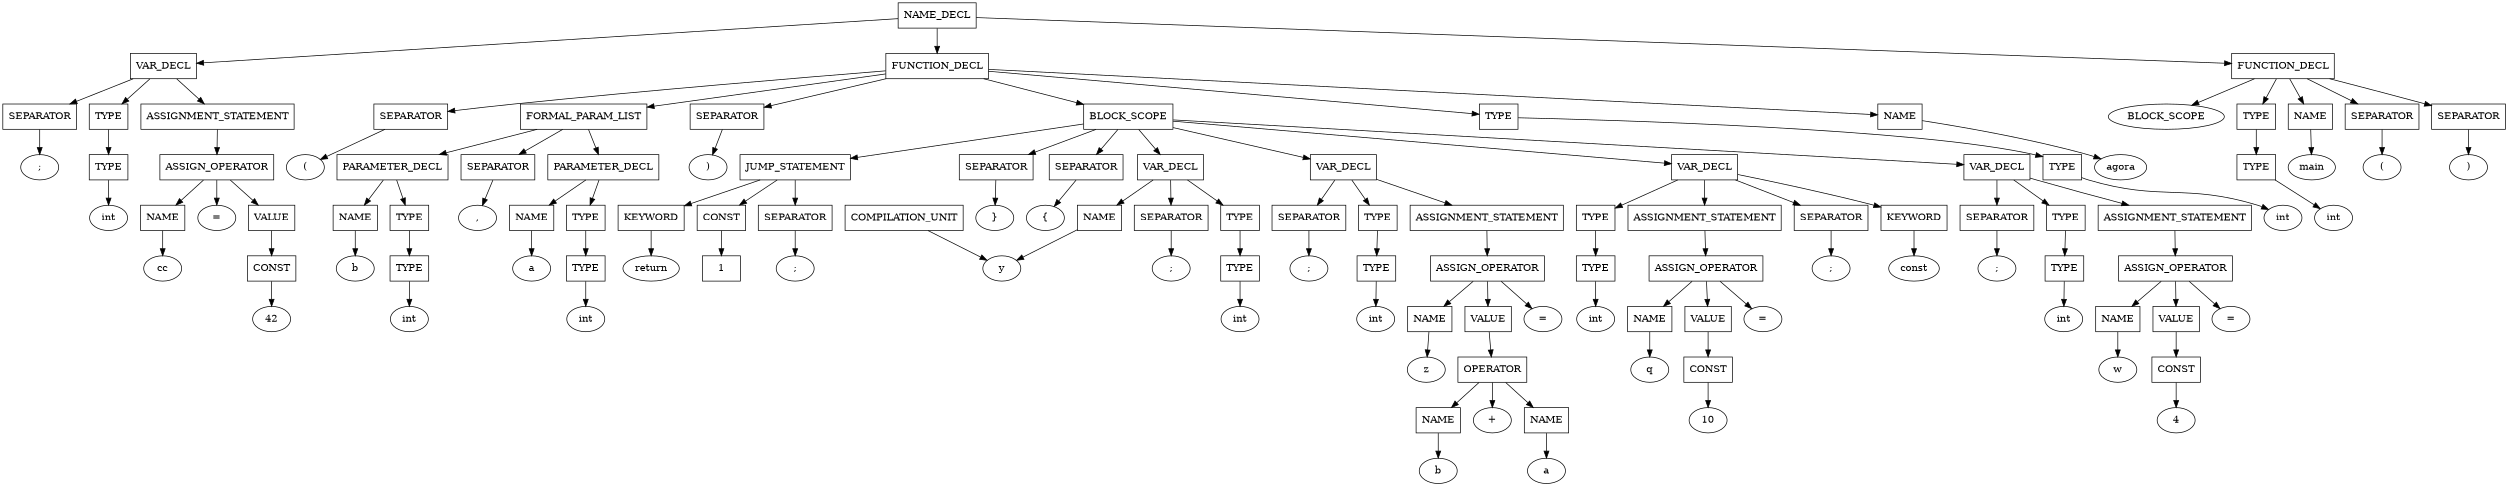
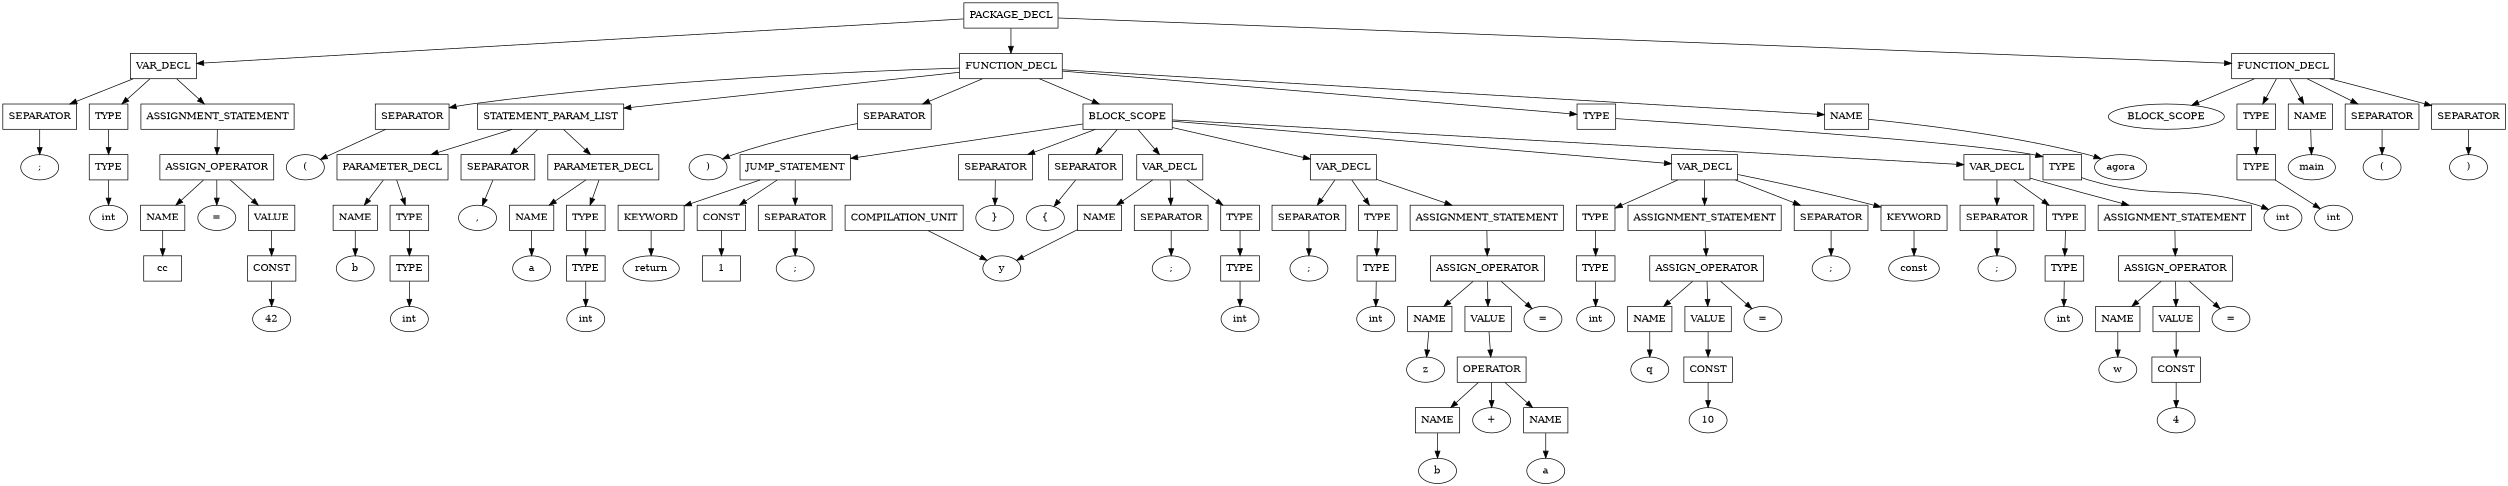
node "NAME_DECL": label "NAME_DECL" -> "PACKAGE_DECL"
node "FORMAL_PARAM_LIST": label "FORMAL_PARAM_LIST" -> "STATEMENT_PARAM_LIST"
node "cc": shape ellipse -> box
